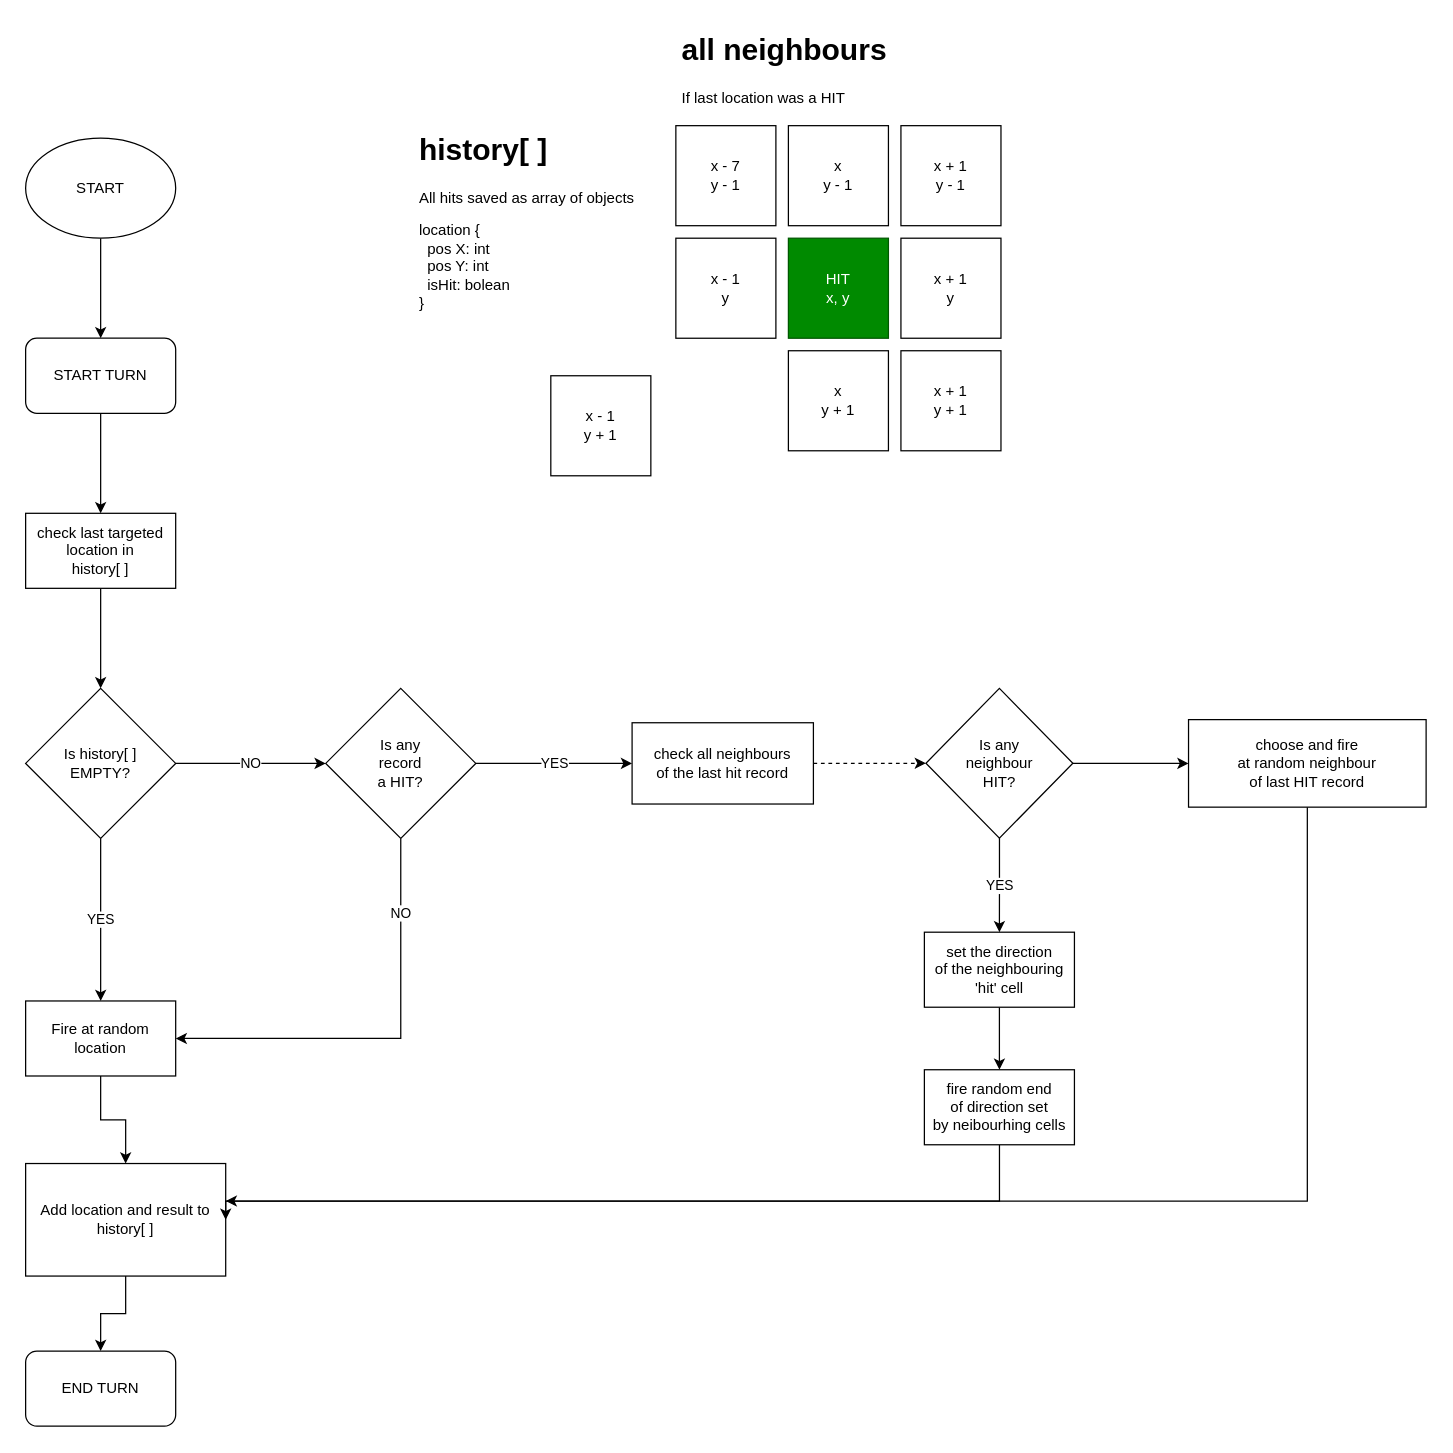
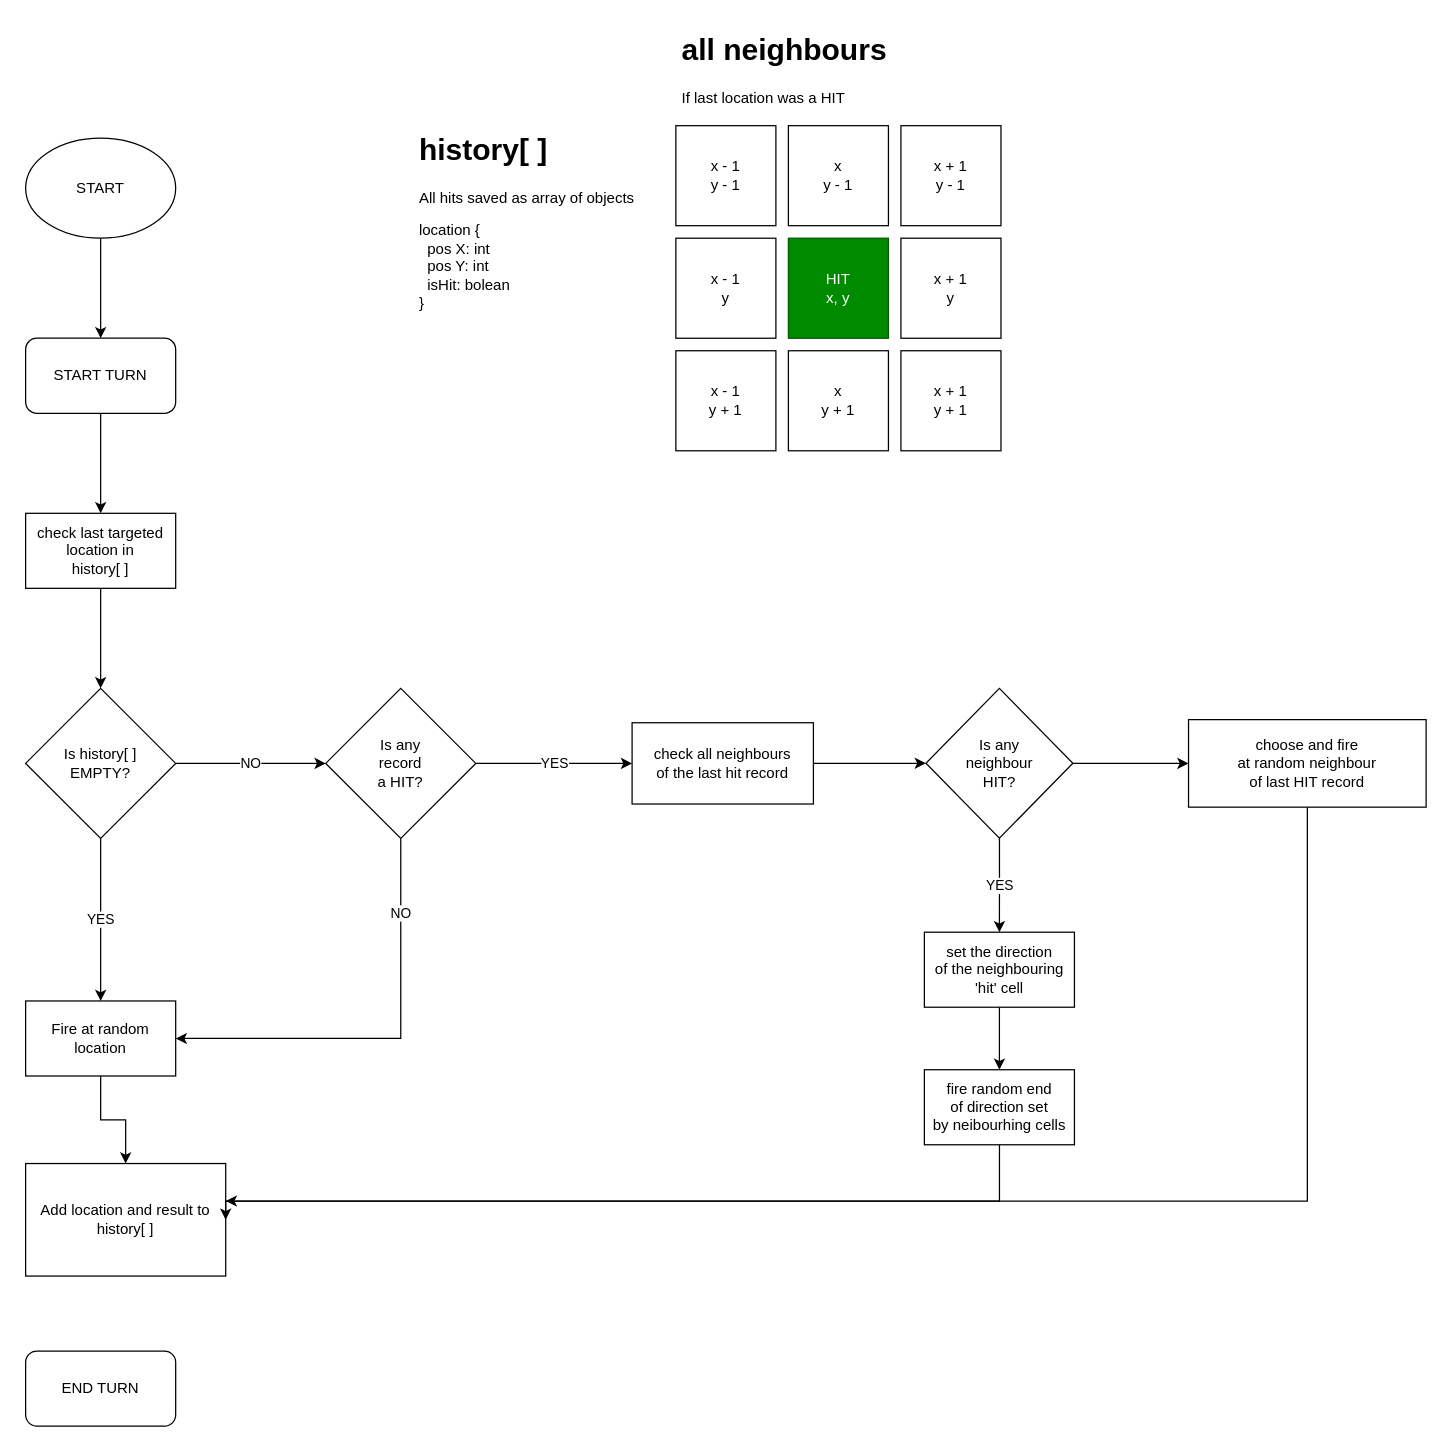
node "x - 7 y - 1": label "x - 7 y - 1" -> "x - 1 y - 1"
node "x - 1 y + 1": moved (601, 426) -> (726, 401)
edge "check all neighbours of the last hit record" -> "Is any neighbour HIT?": style dashed -> solid
edge "Add location and result to history[ ]" -> "END TURN": removed
